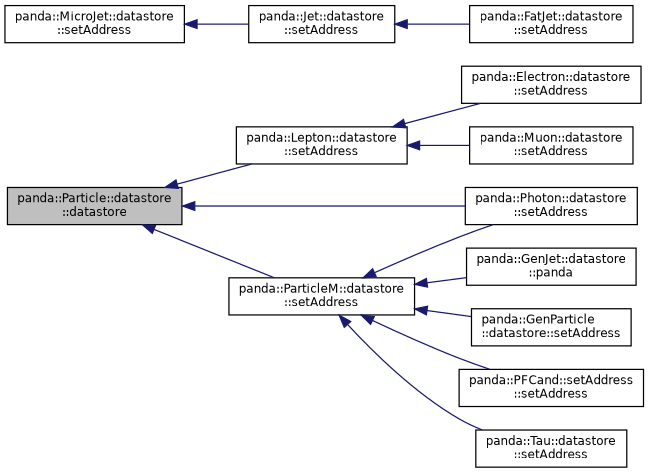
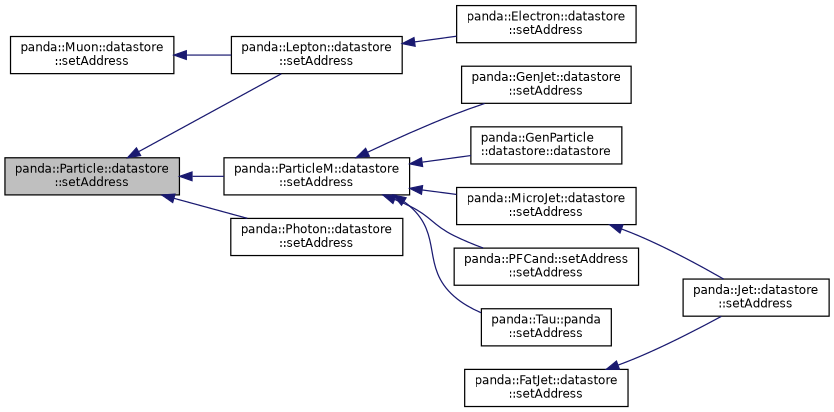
edge "panda::FatJet::datastore ::setAddress" -> "panda::Jet::datastore ::setAddress": reversed
edge "panda::Muon::datastore ::setAddress" -> "panda::Lepton::datastore ::setAddress": reversed
node "panda::Particle::datastore ::datastore": label "panda::Particle::datastore ::datastore" -> "panda::Particle::datastore ::setAddress"
edge "panda::Photon::datastore ::setAddress" -> "panda::ParticleM::datastore ::setAddress": now "panda::MicroJet::datastore ::setAddress" -> "panda::ParticleM::datastore ::setAddress"
node "panda::GenJet::datastore ::panda": label "panda::GenJet::datastore ::panda" -> "panda::GenJet::datastore ::setAddress"
node "panda::GenParticle ::datastore::setAddress": label "panda::GenParticle ::datastore::setAddress" -> "panda::GenParticle ::datastore::datastore"
node "panda::Tau::datastore ::setAddress": label "panda::Tau::datastore ::setAddress" -> "panda::Tau::panda ::setAddress"
